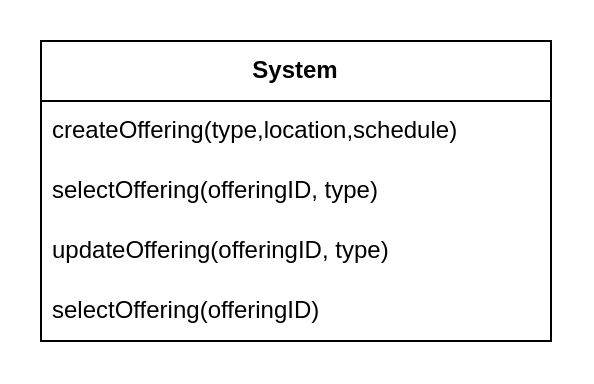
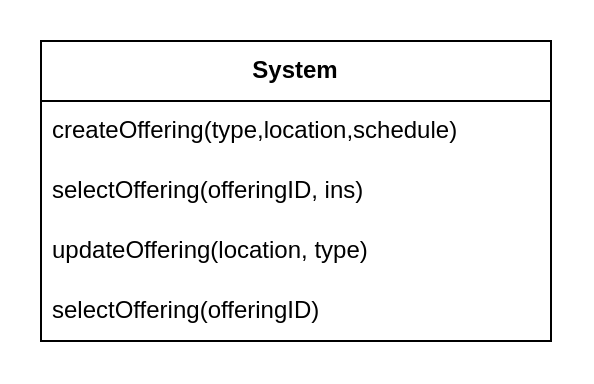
node "selectOffering(offeringID, type)": label "selectOffering(offeringID, type)" -> "selectOffering(offeringID, ins)"
node "updateOffering(offeringID, type)": label "updateOffering(offeringID, type)" -> "updateOffering(location, type)"
